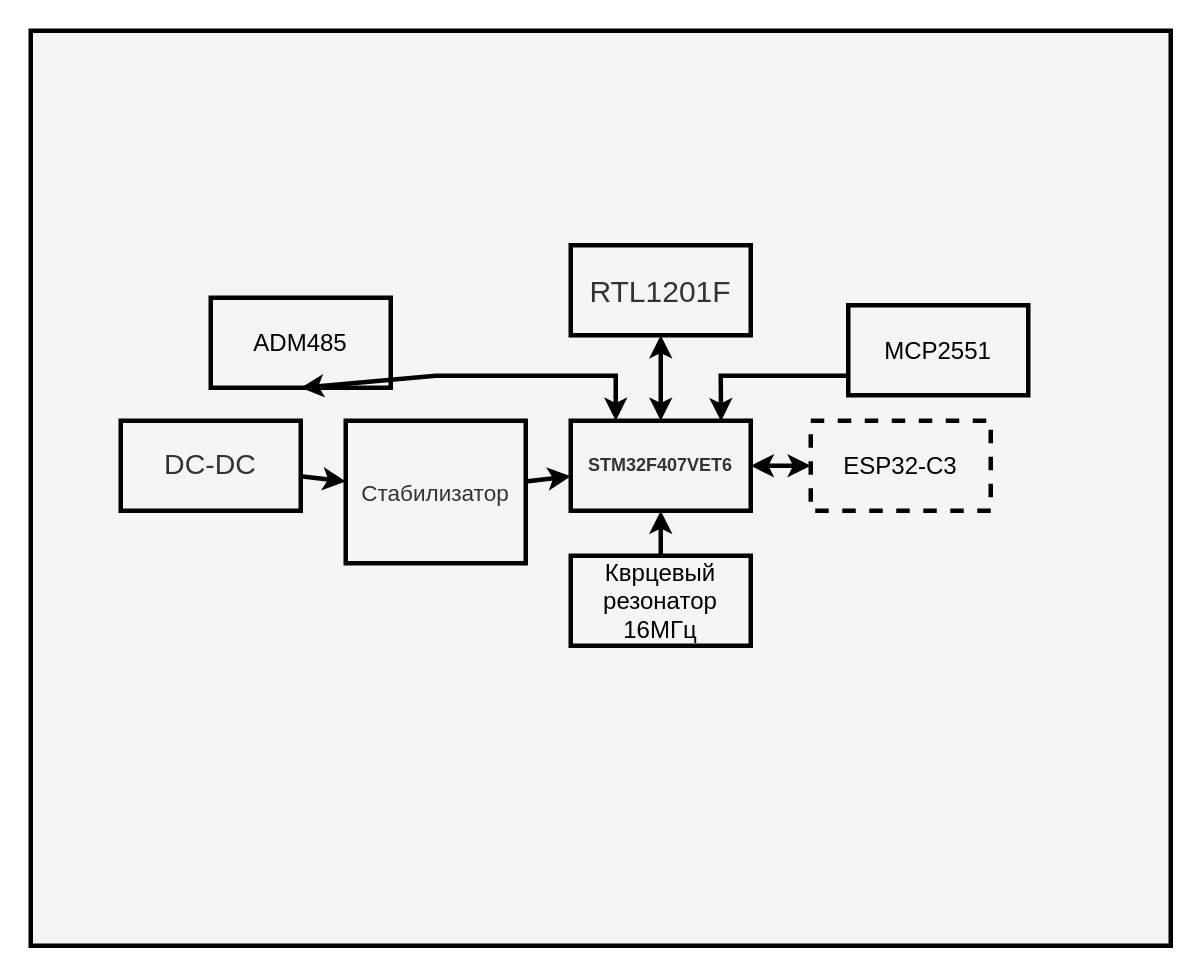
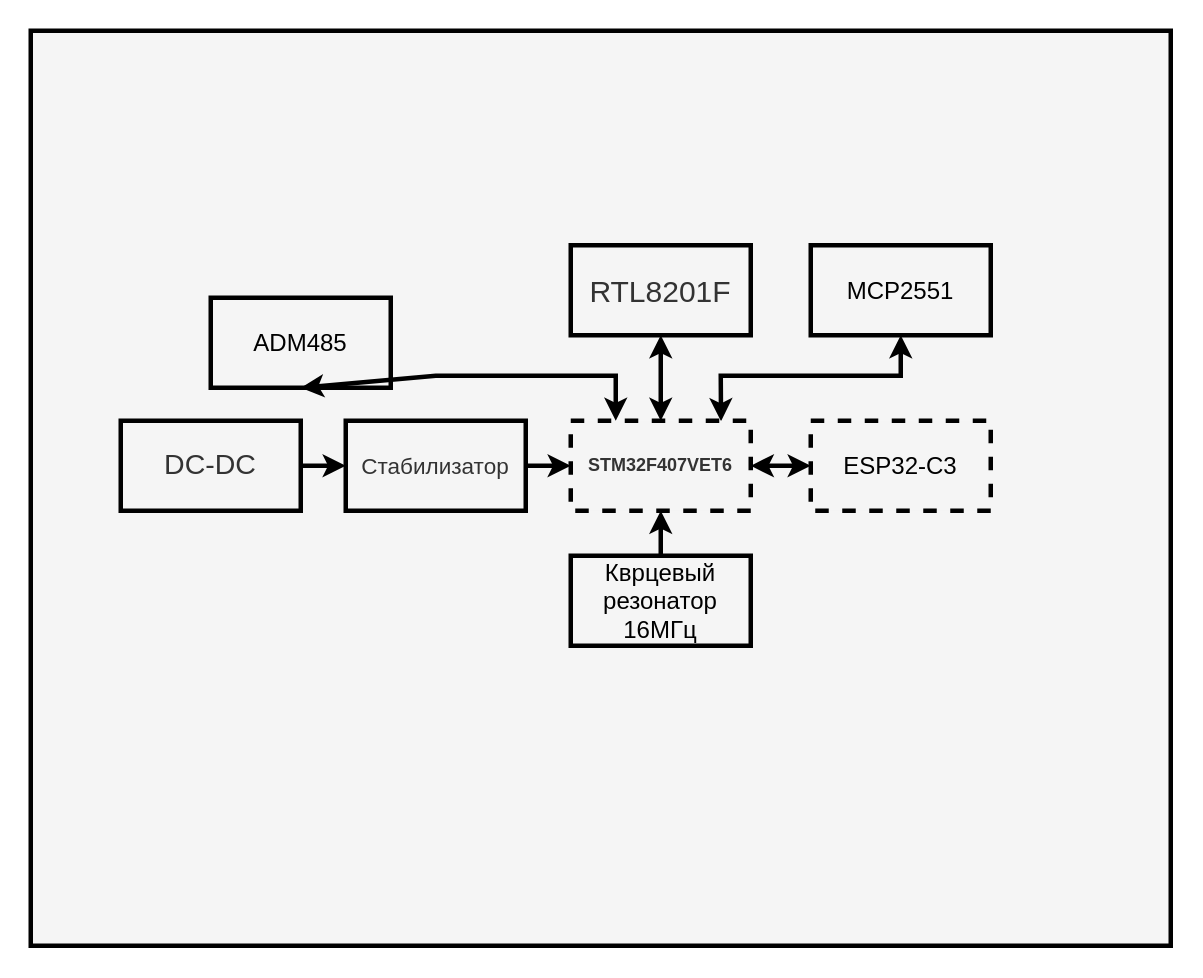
node "RTL1201F": label "RTL1201F" -> "RTL8201F"
node "MCP2551": moved (938, 350) -> (901, 290)
node "STM32F407VET6": style solid -> dashed
node "Стабилизатор": size 180x143 -> 180x90
